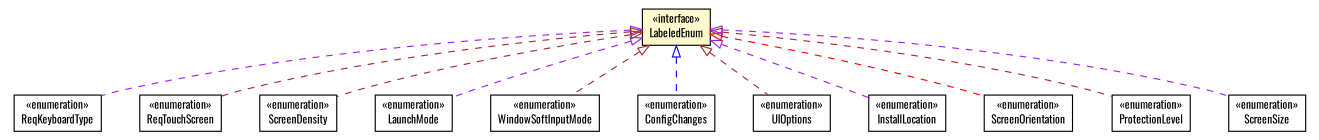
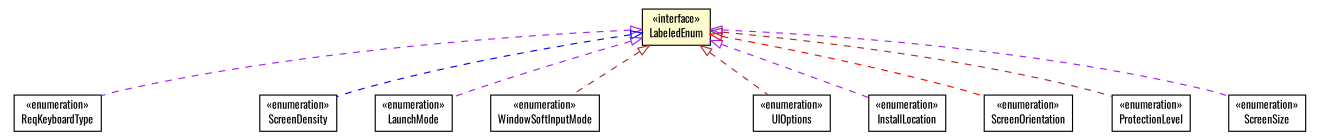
edge "ScreenDensity" -> "LabeledEnum": color brown -> blue
node "ReqTouchScreen": removed
node "ConfigChanges": removed
